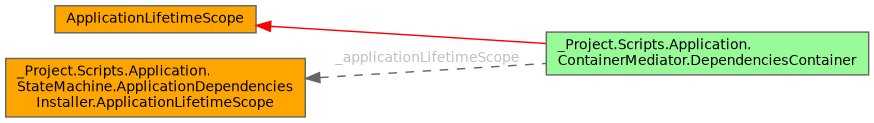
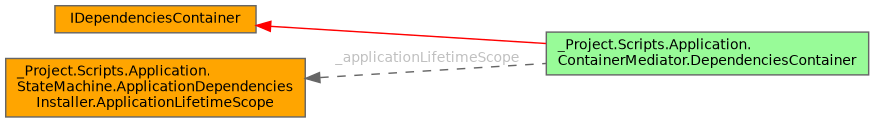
node "ApplicationLifetimeScope": label "ApplicationLifetimeScope" -> "IDependenciesContainer"
